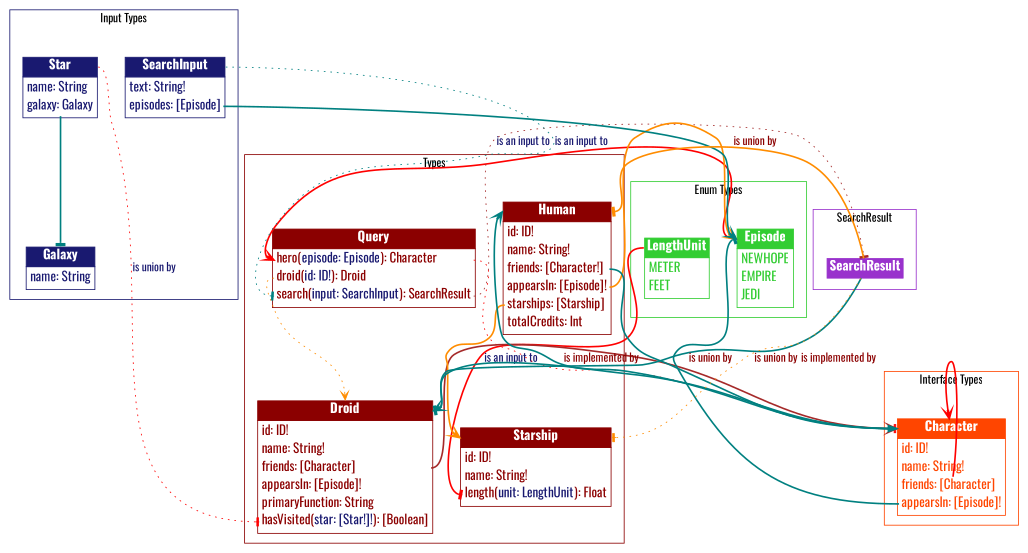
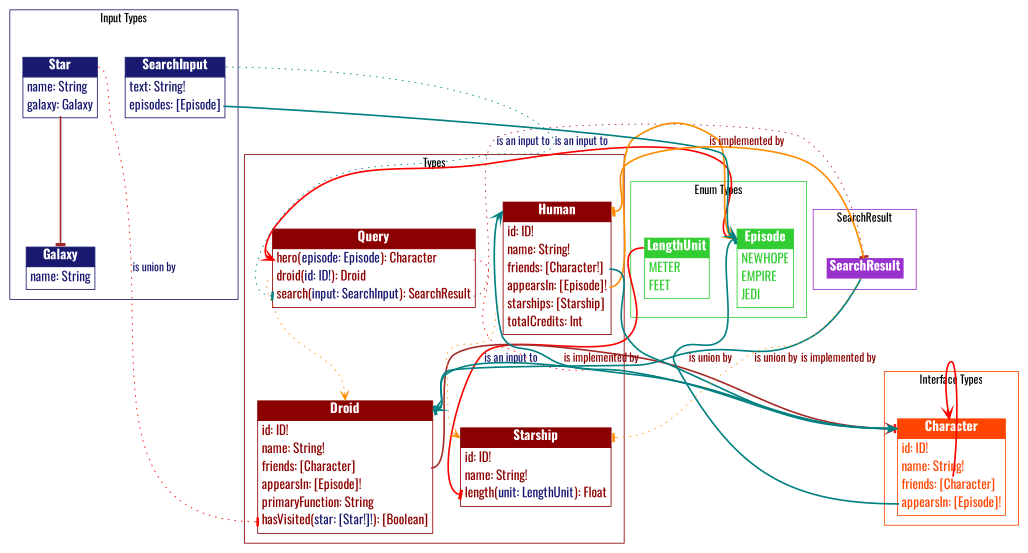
edge "SearchResult" -> "Human": label "is union by" -> "is implemented by"
edge "Star" -> "Galaxy": color teal -> brown
edge "Human" -> "Starship": style bold -> dotted
